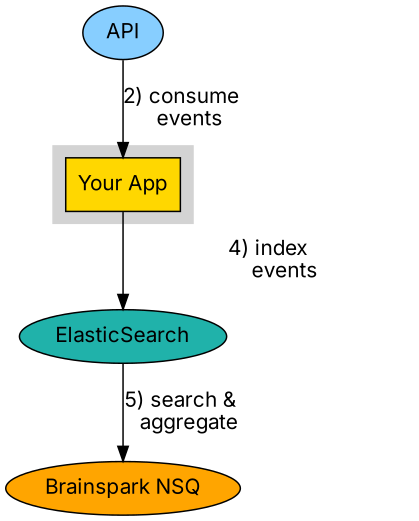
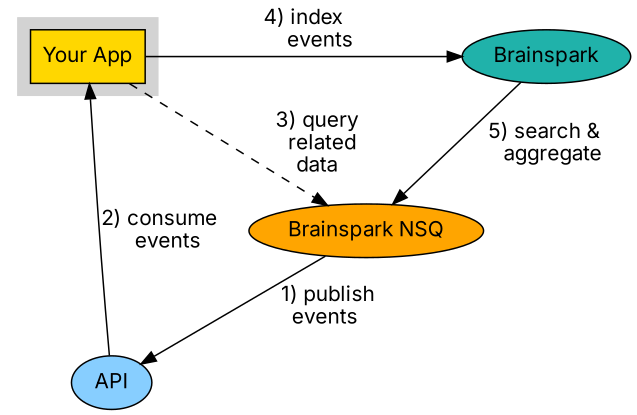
edge "Your App" -> "Brainspark NSQ": added, label "3) query related data"
edge "Brainspark NSQ" -> "API": added, label "1) publish events"
node "ElasticSearch": label "ElasticSearch" -> "Brainspark"
